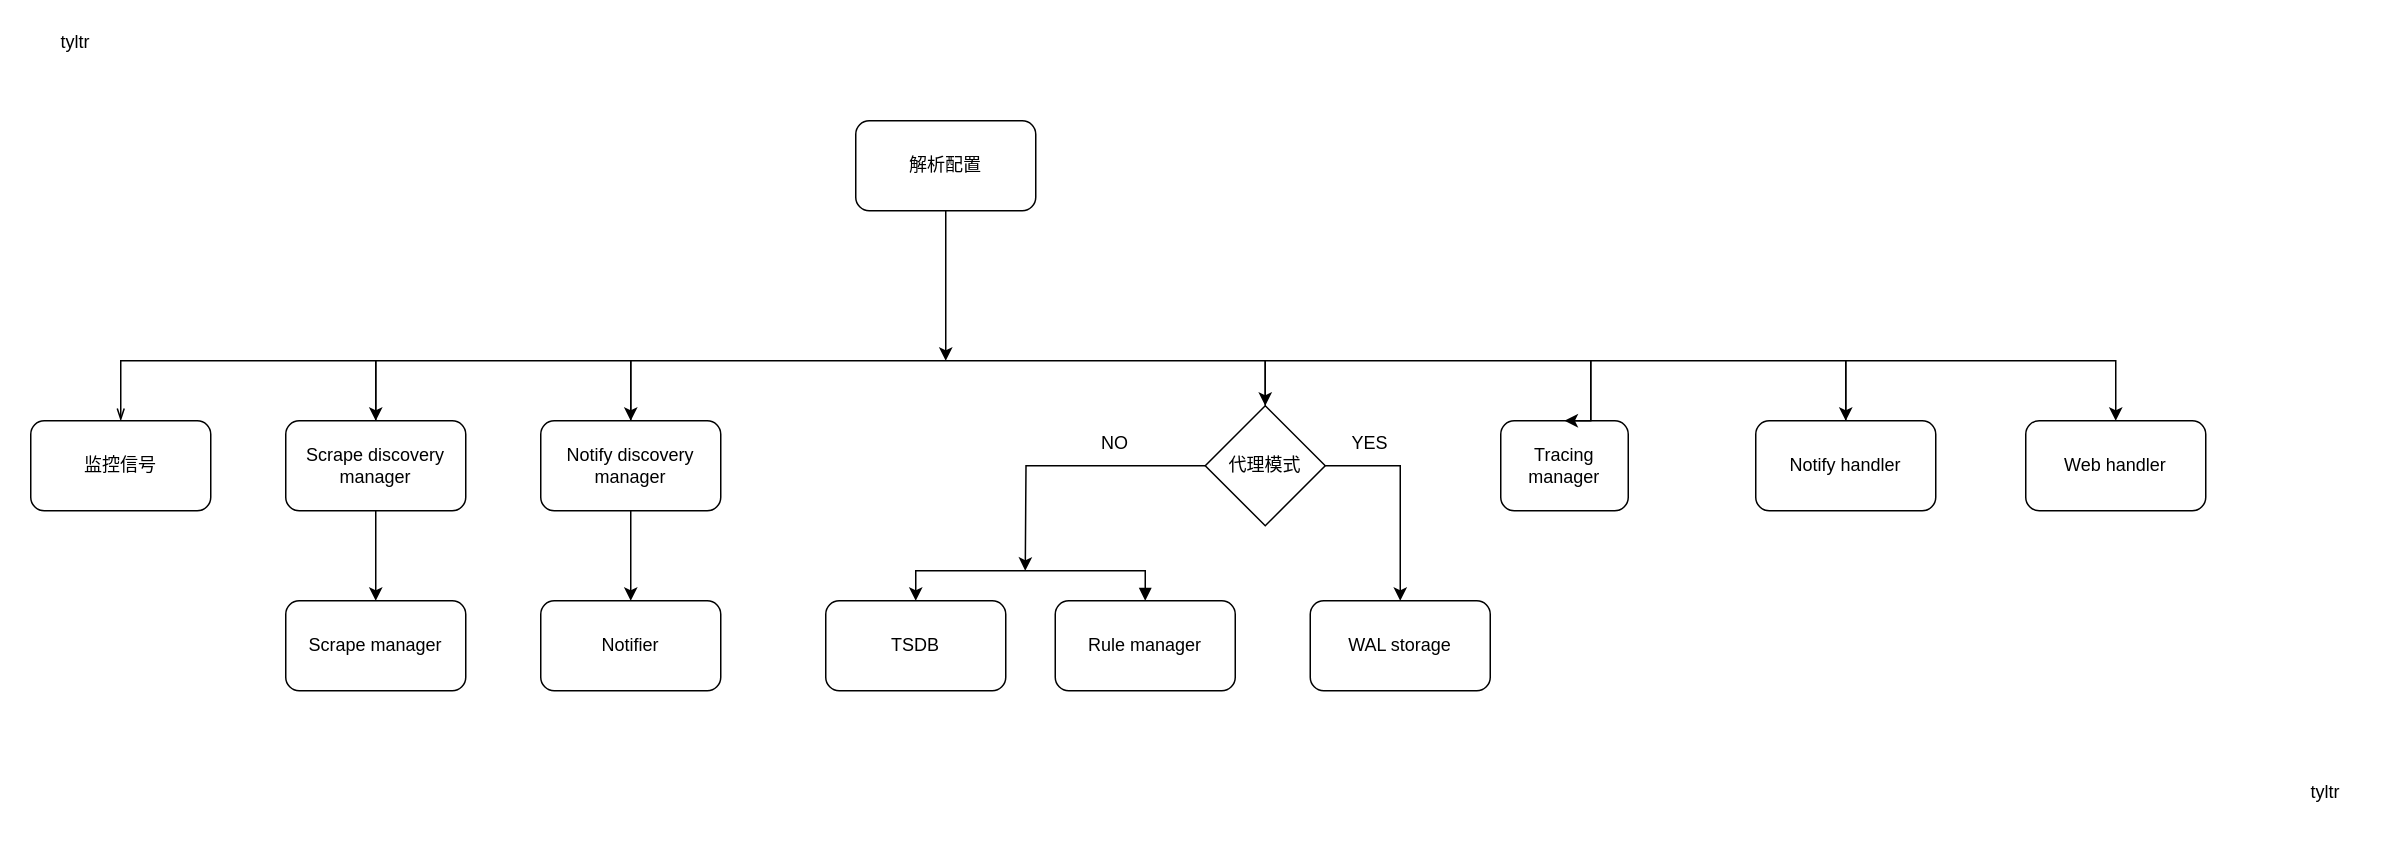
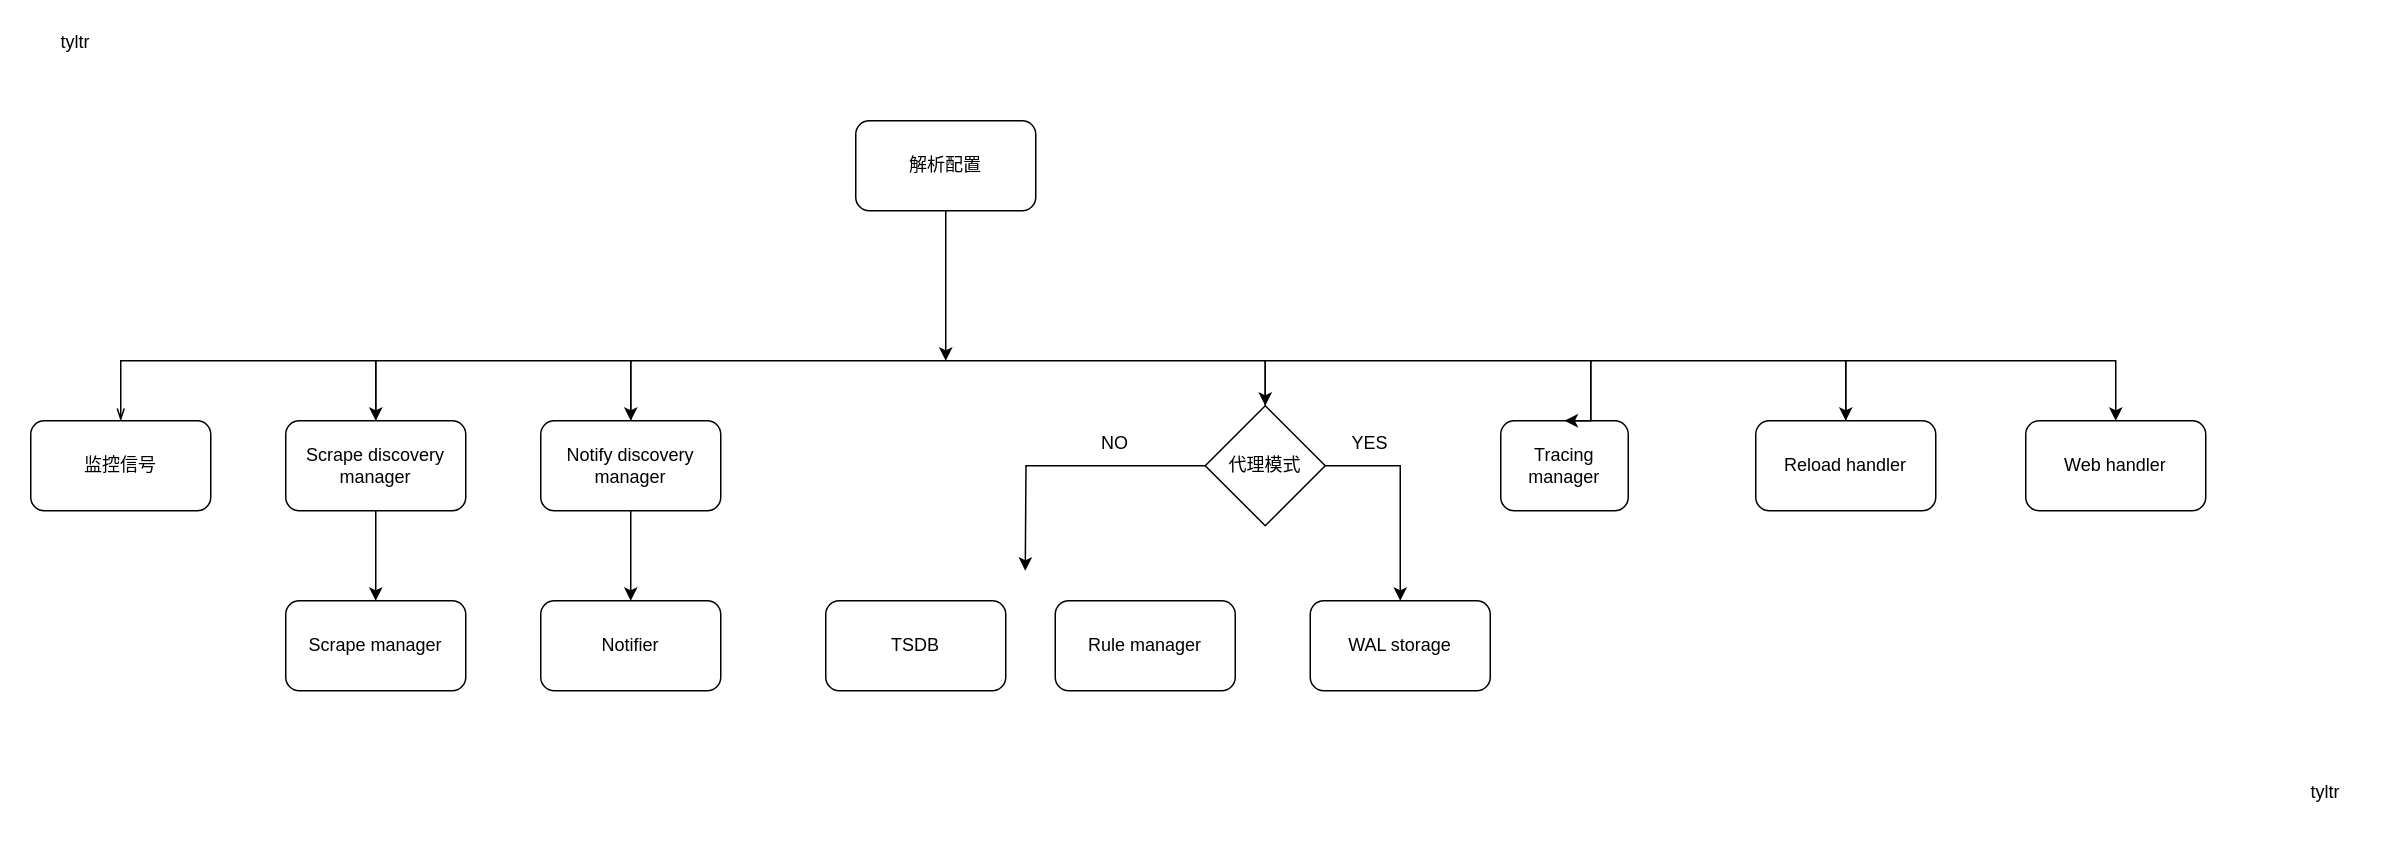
node "Notify handler": label "Notify handler" -> "Reload handler"
edge "TSDB" -- "Rule manager": removed
